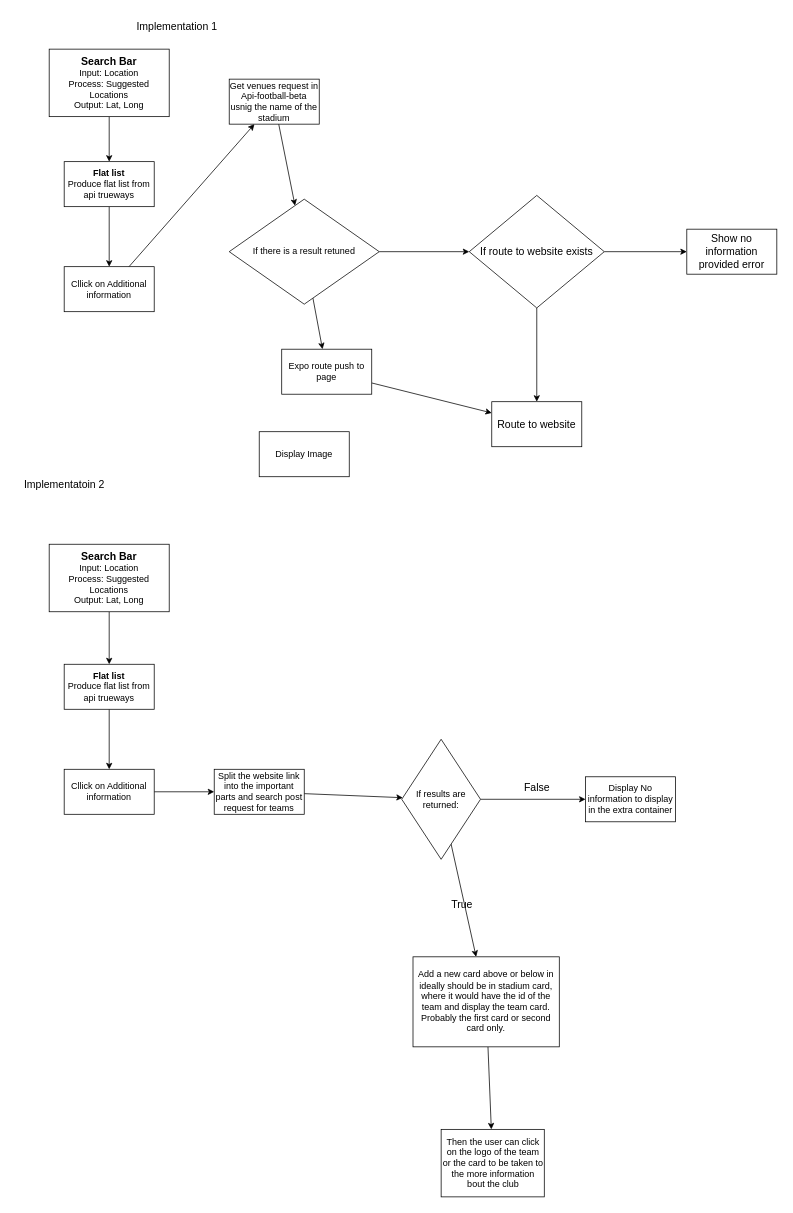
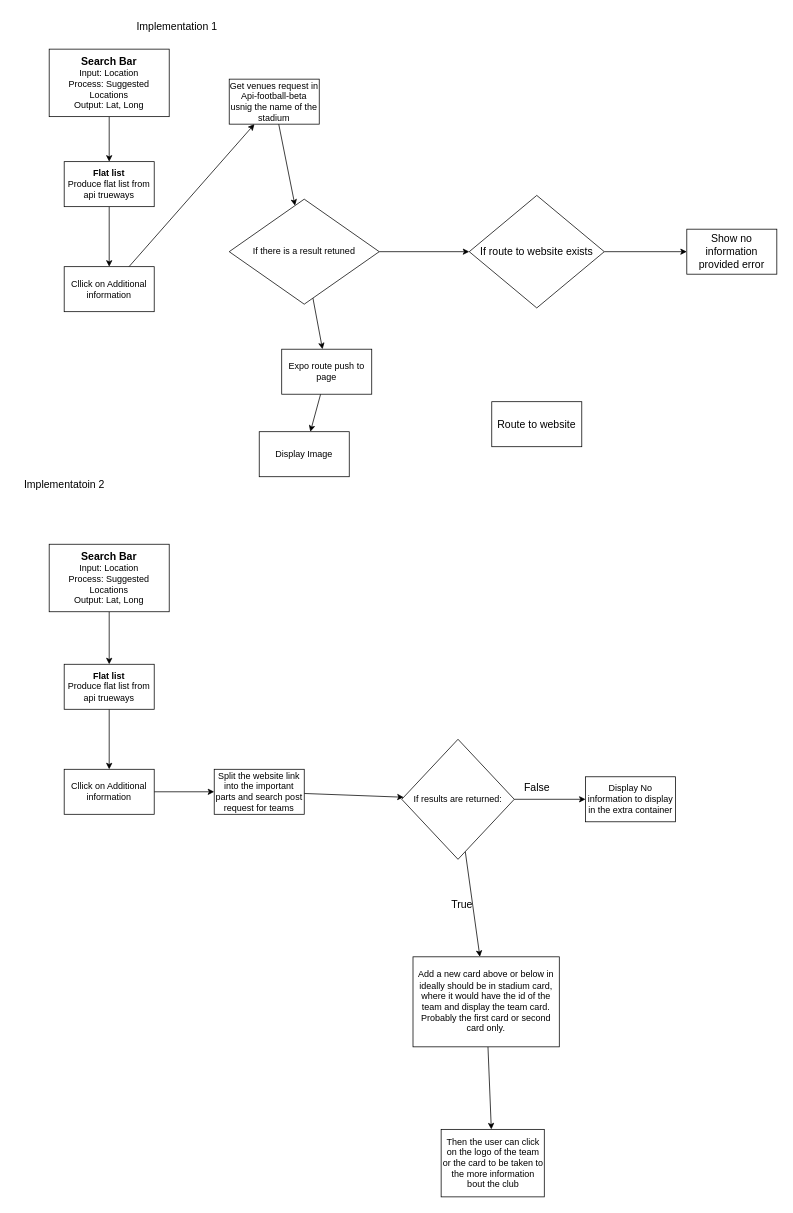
edge "If route to website exists" -> "Route to website": removed
edge "Expo route push to page" -> "Route to website": now "Expo route push to page" -> "Display Image"
node "If results are returned:": size 79x120 -> 113x120
